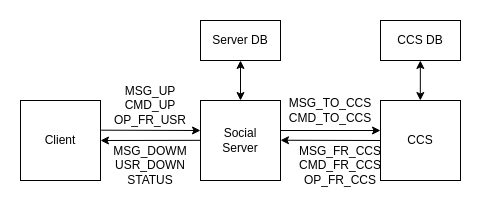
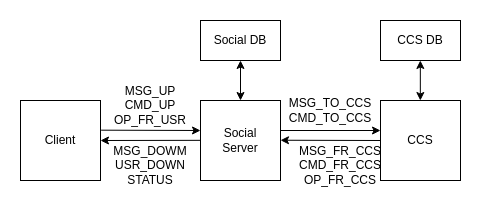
node "Server DB": label "Server DB" -> "Social DB"
